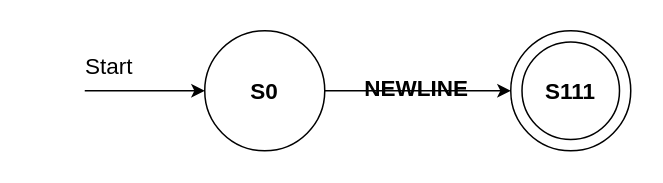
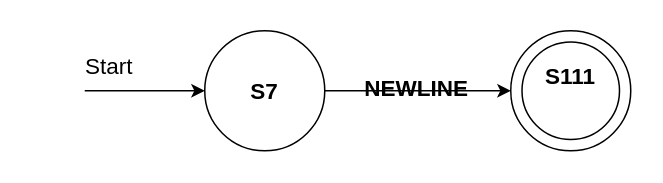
node "S0": label "S0" -> "S7"
node "S111": moved (571, 91) -> (571, 76)
